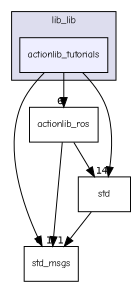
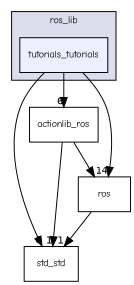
cluster "lib_lib": label "lib_lib" -> "ros_lib"
node "actionlib_tutorials": label "actionlib_tutorials" -> "tutorials_tutorials"
node "std": label "std" -> "ros"
node "std_msgs": label "std_msgs" -> "std_std"
